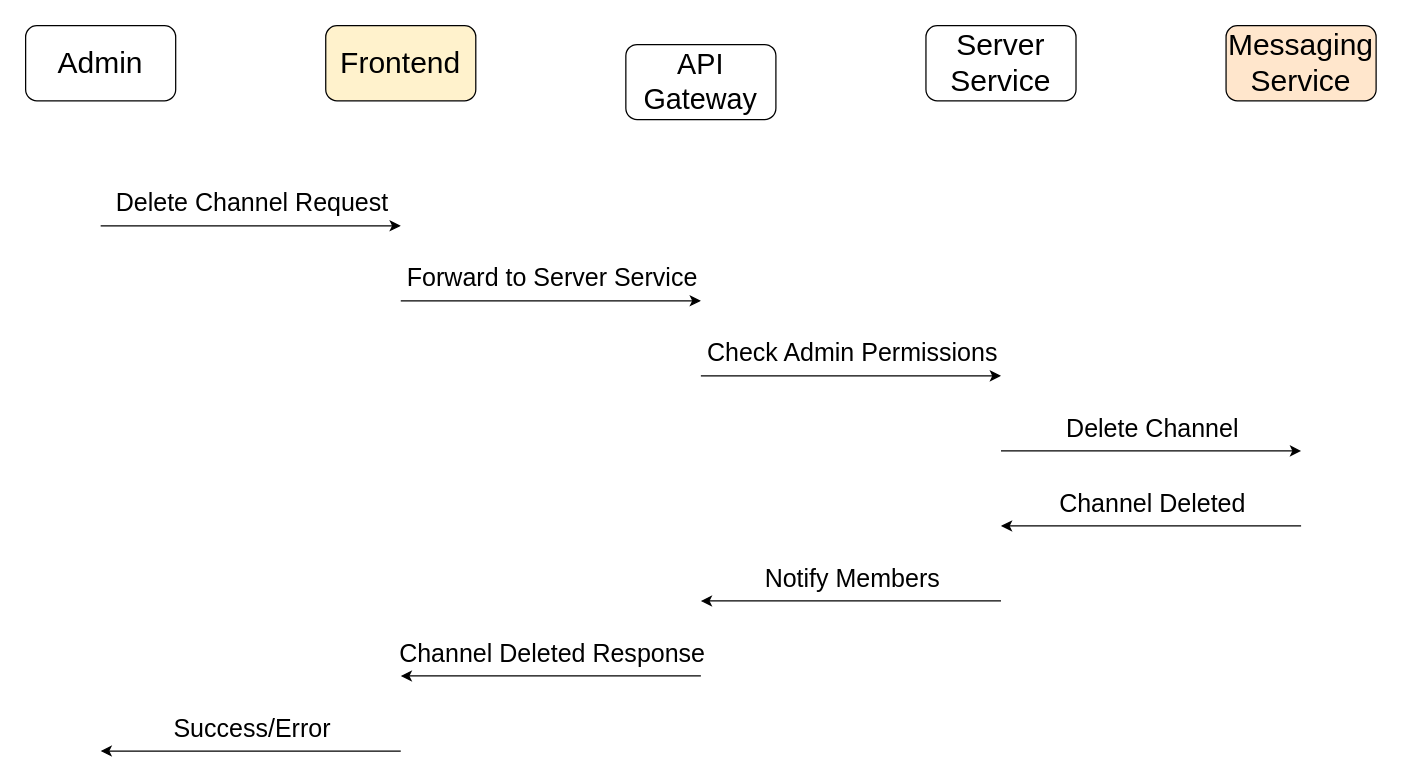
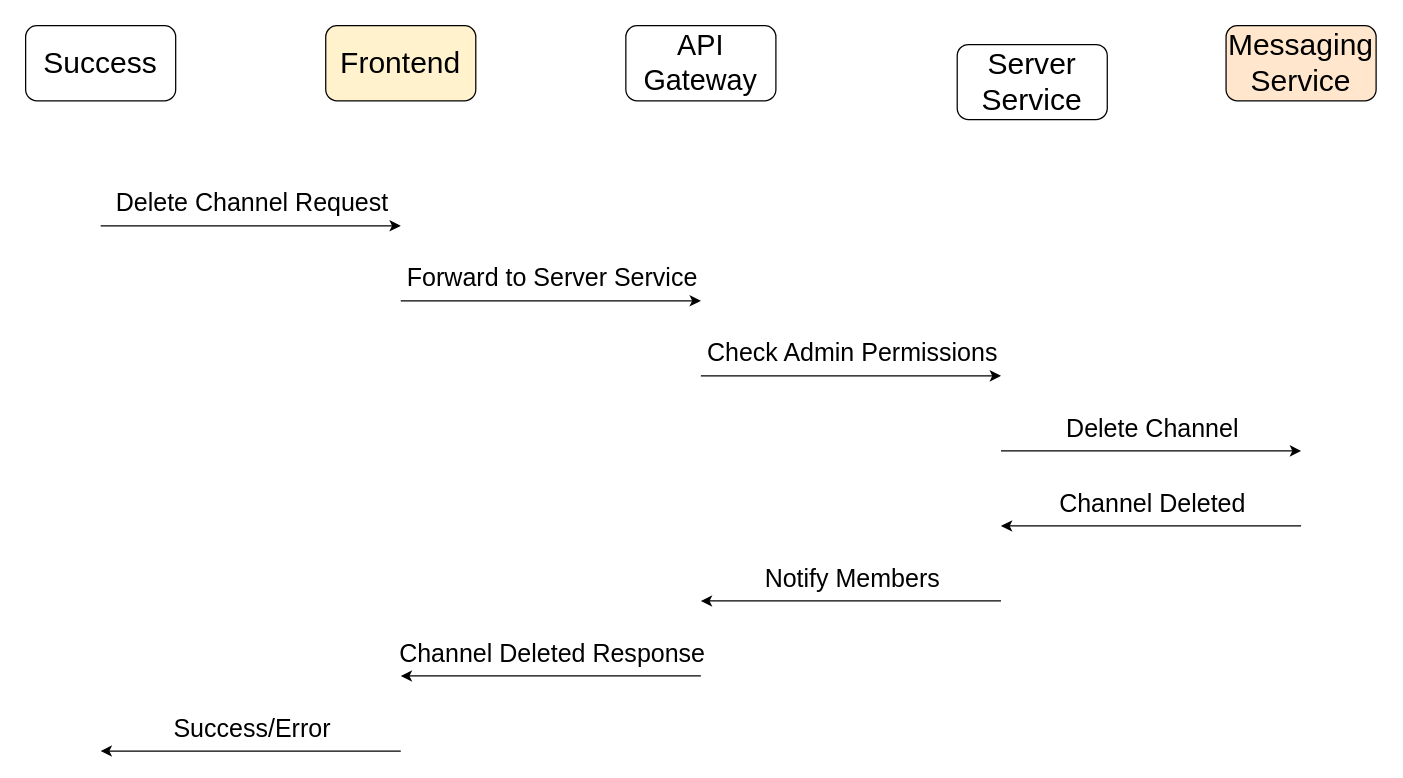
node "Admin": label "Admin" -> "Success"
node "Server Service": moved (1001, 63) -> (1032, 82)
node "API Gateway": moved (701, 82) -> (701, 63)
